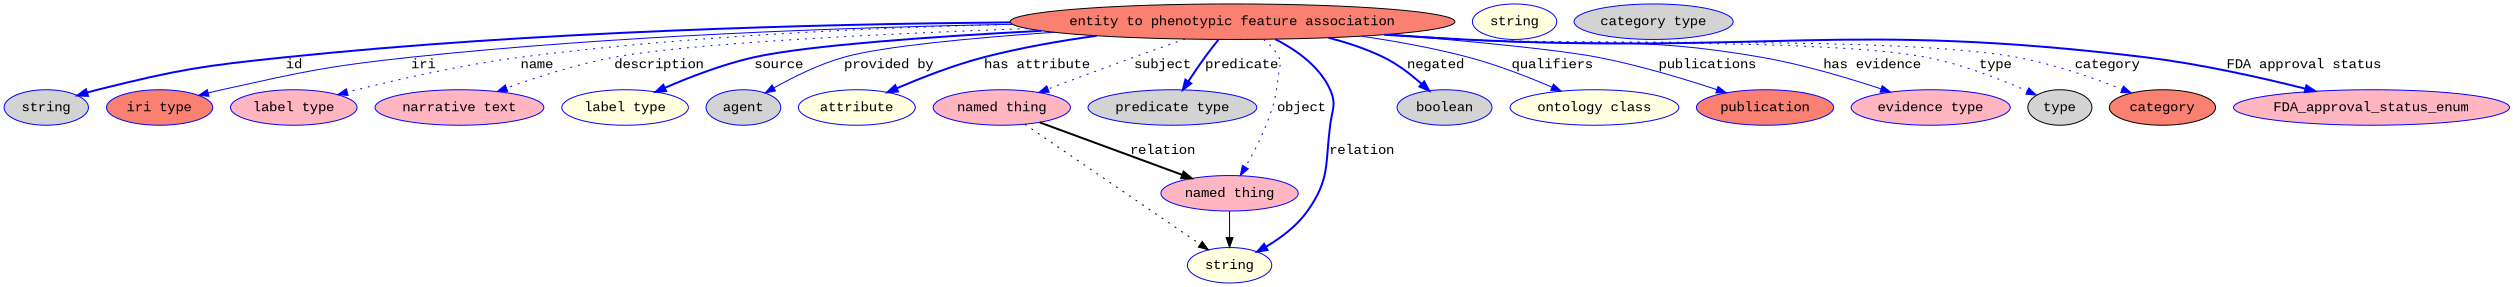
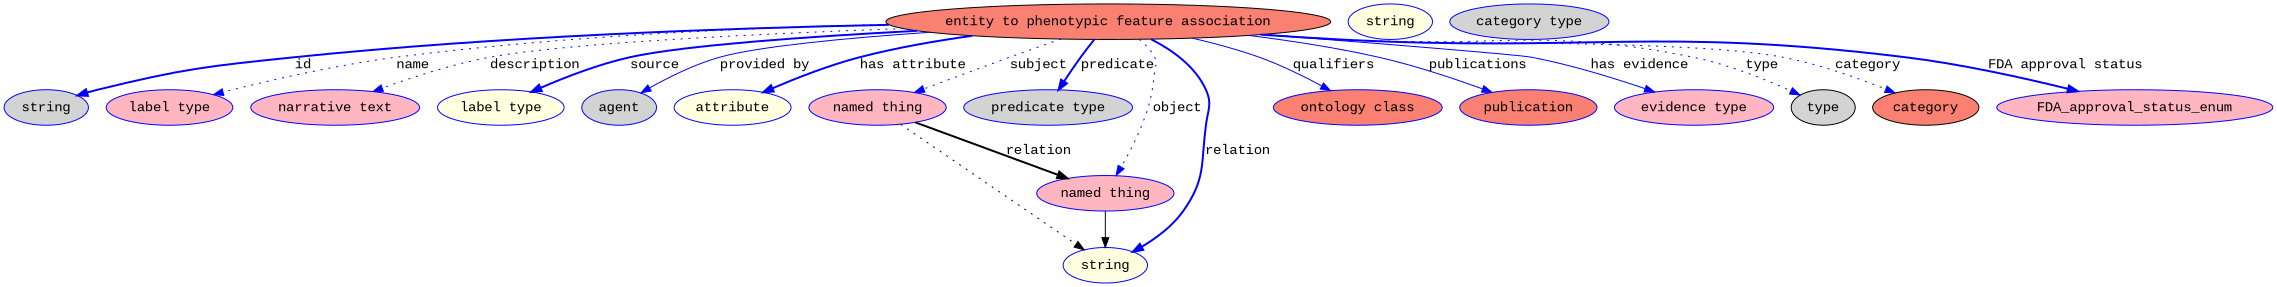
node "iri type": removed
node "boolean": removed
node "ontology class": fillcolor lightyellow -> salmon
